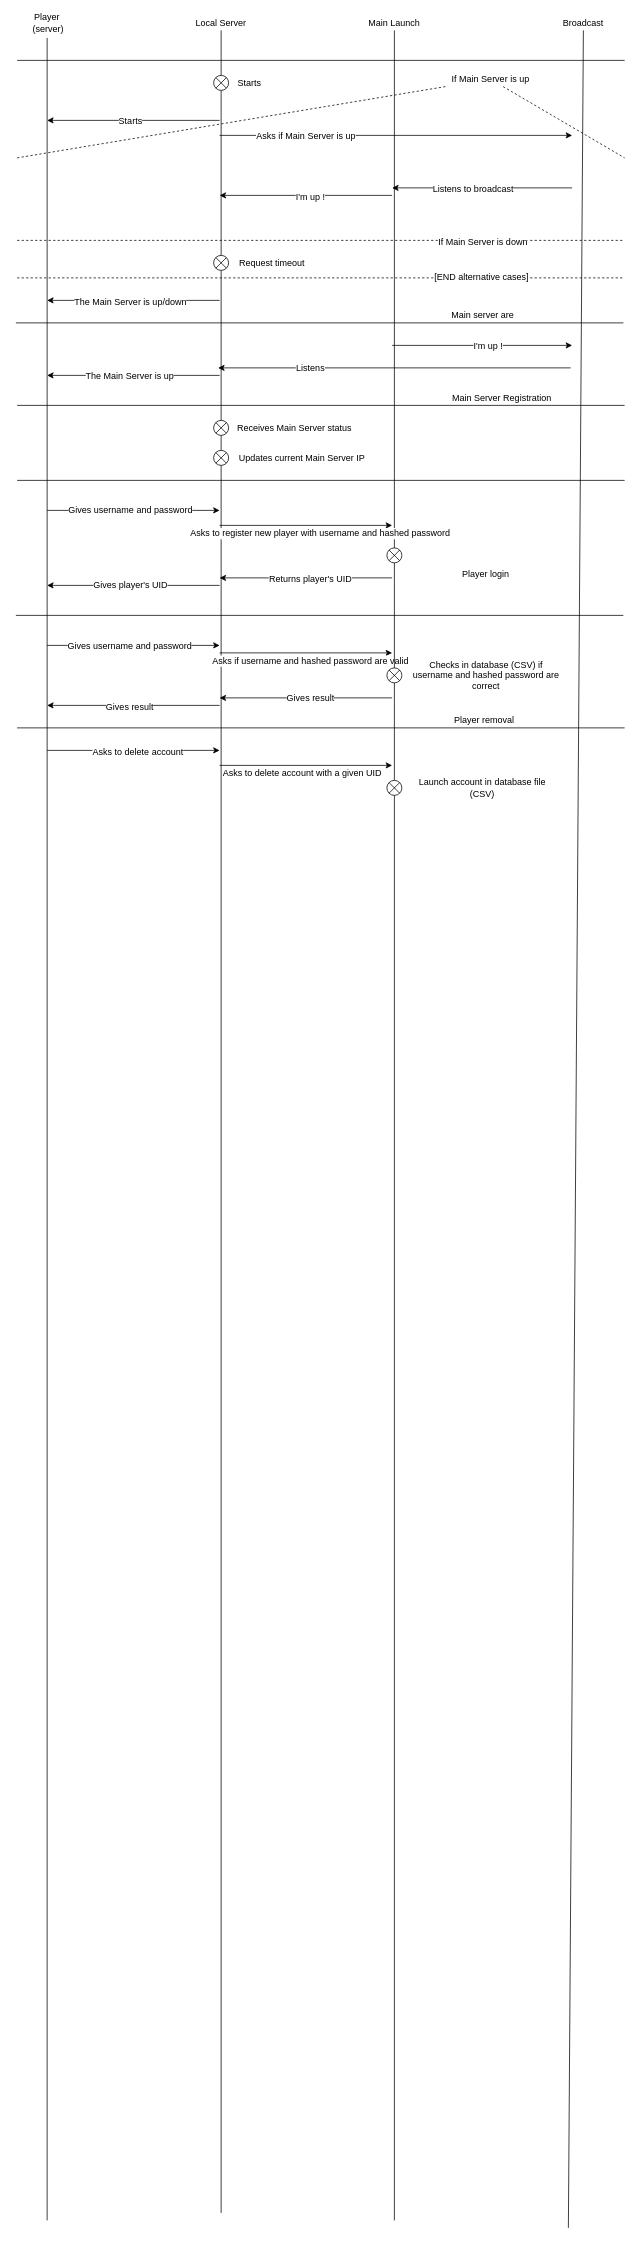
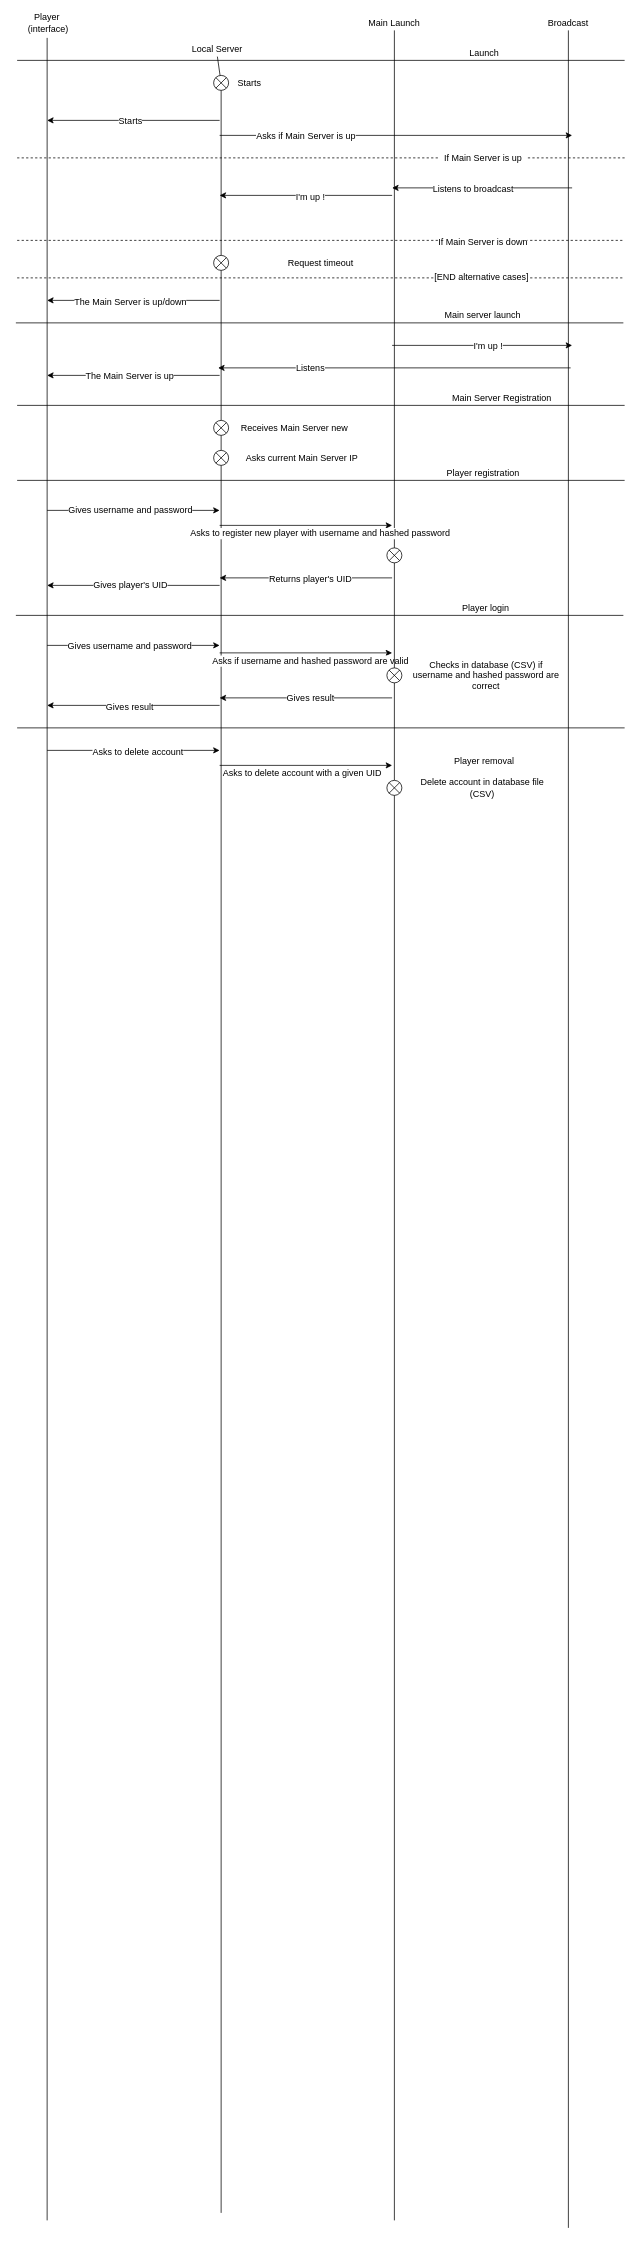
node "Player (server)": label "Player (server)" -> "Player (interface)"
node "Local Server": moved (221, 23) -> (217, 49)
node "Broadcast": moved (583, 23) -> (568, 23)
node "Launch": added
node "If Main Server is up": moved (490, 79) -> (483, 158)
node "Request timeout": moved (272, 263) -> (321, 263)
node "Main server are": label "Main server are" -> "Main server launch"
node "Receives Main Server status": label "Receives Main Server status" -> "Receives Main Server new"
node "Updates current Main Server IP": label "Updates current Main Server IP" -> "Asks current Main Server IP"
node "Player registration": added
node "Player login": moved (486, 574) -> (486, 608)
node "Player removal": moved (484, 720) -> (484, 762)
node "Launch account in database file (CSV)": label "Launch account in database file (CSV)" -> "Delete account in database file (CSV)"
